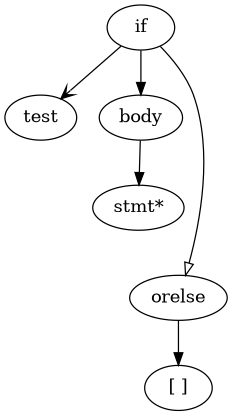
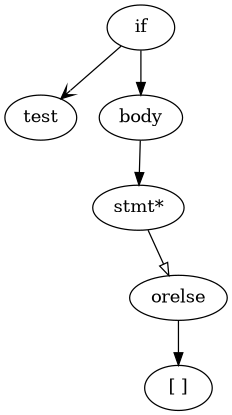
edge "if" -> "orelse": now "stmt*" -> "orelse"
